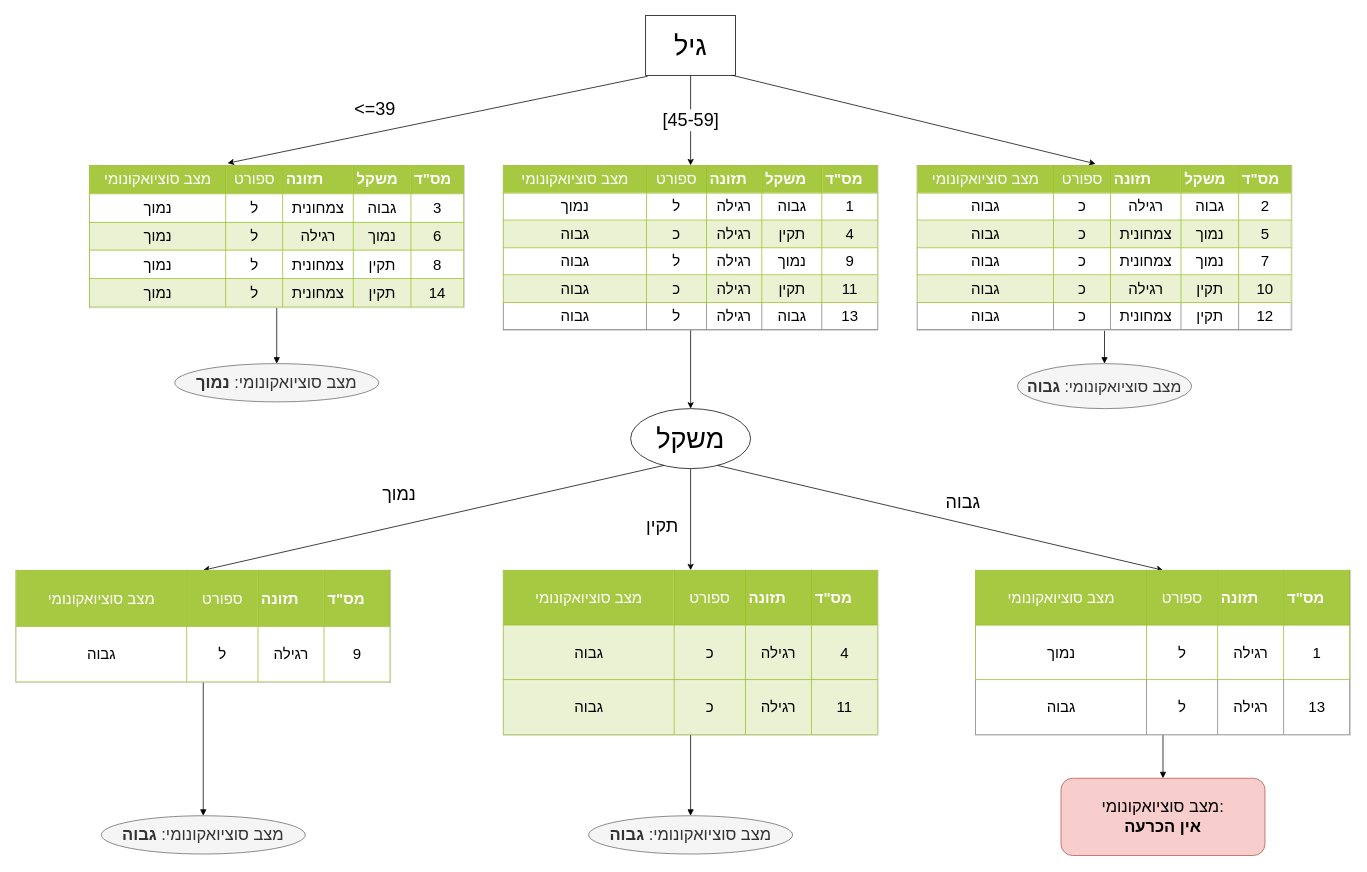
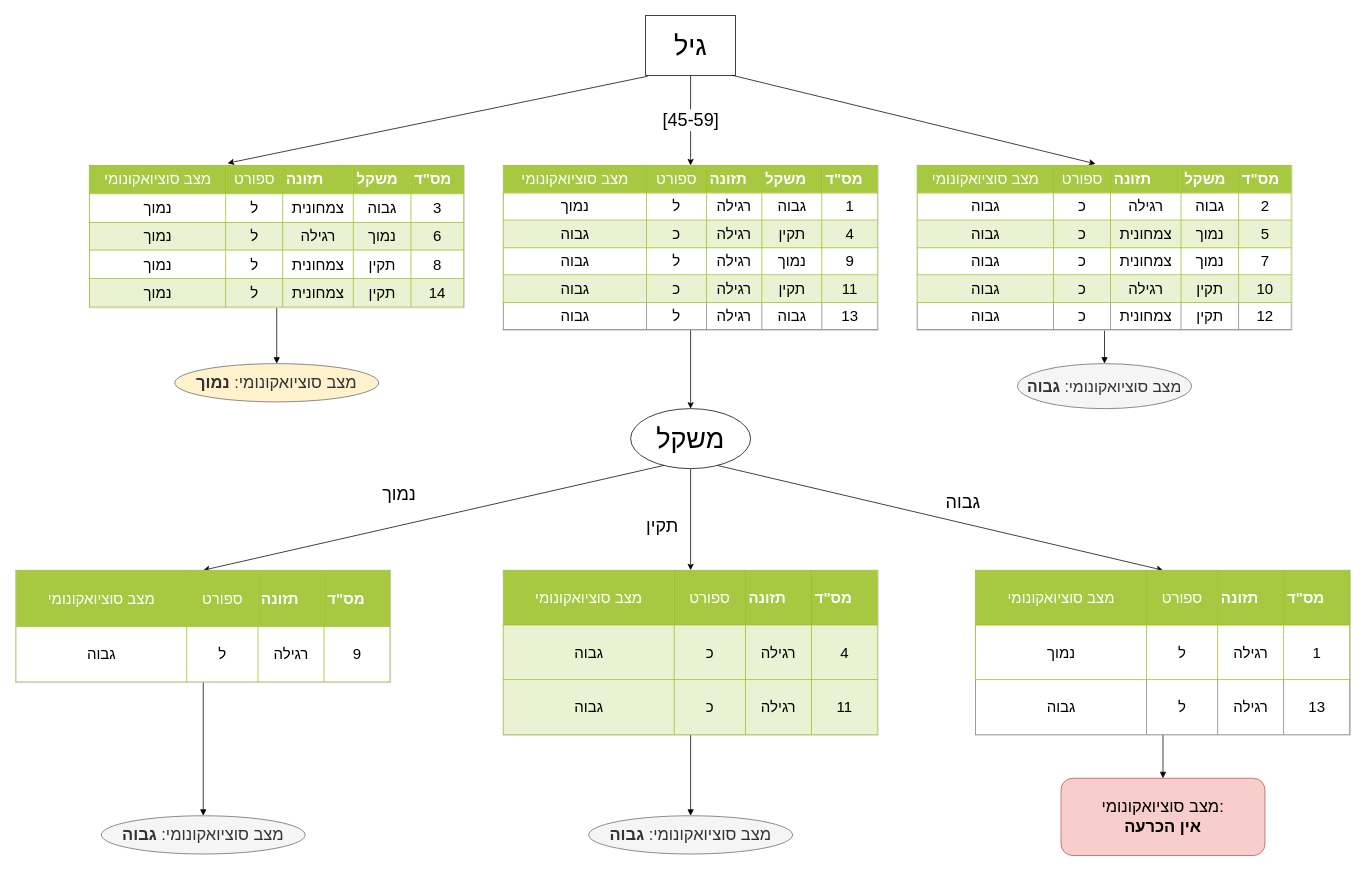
node "<=39": removed
node "מצב סוציואקונומי: נמוך": fillcolor #f5f5f5 -> #fff2cc
